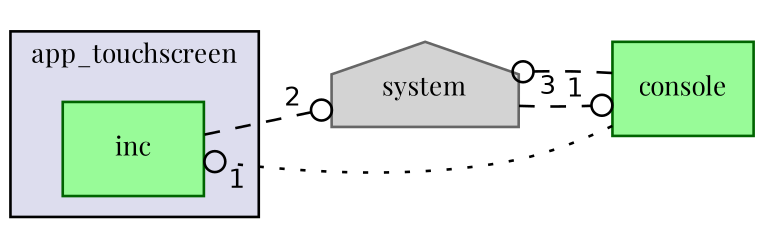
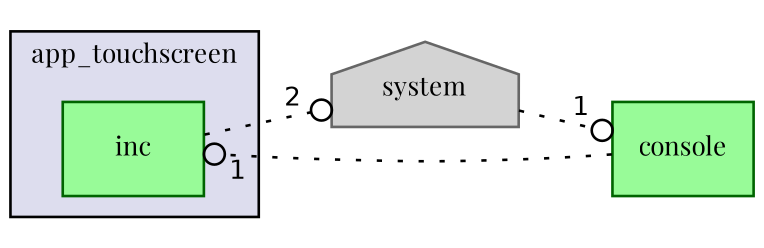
edge "console" -> "system": removed
edge "system" -> "console": style dashed -> dotted
edge "inc" -> "system": style dashed -> dotted
